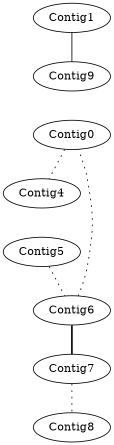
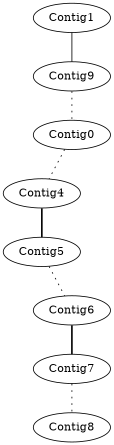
edge "Contig4" -- "Contig5": added
edge "Contig0" -- "Contig6": now "Contig0" -- "Contig9"
